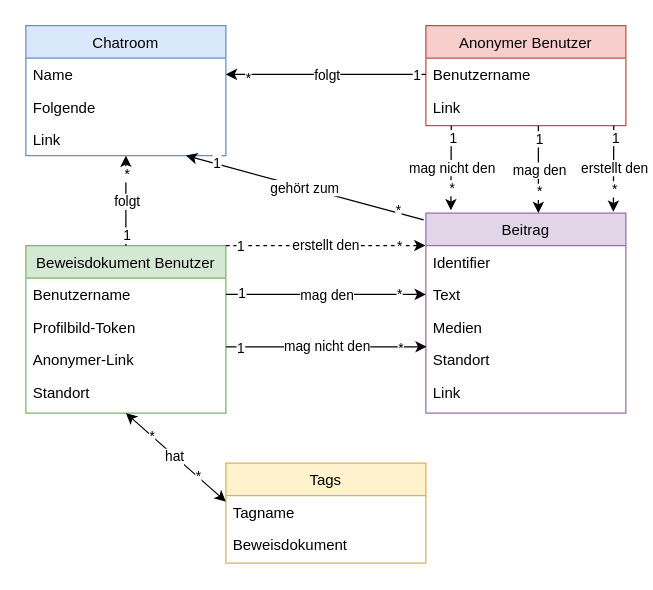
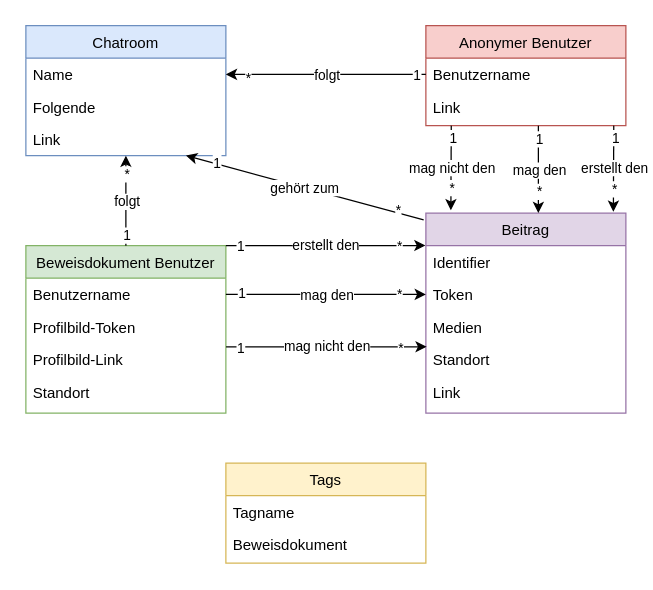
edge "Beweisdokument Benutzer" -> "Identifier": style dashed -> solid
node "Text": label "Text" -> "Token"
node "Anonymer-Link": label "Anonymer-Link" -> "Profilbild-Link"
edge "Beweisdokument Benutzer" -- "Tags": removed, labels "*", "hat", "*"
